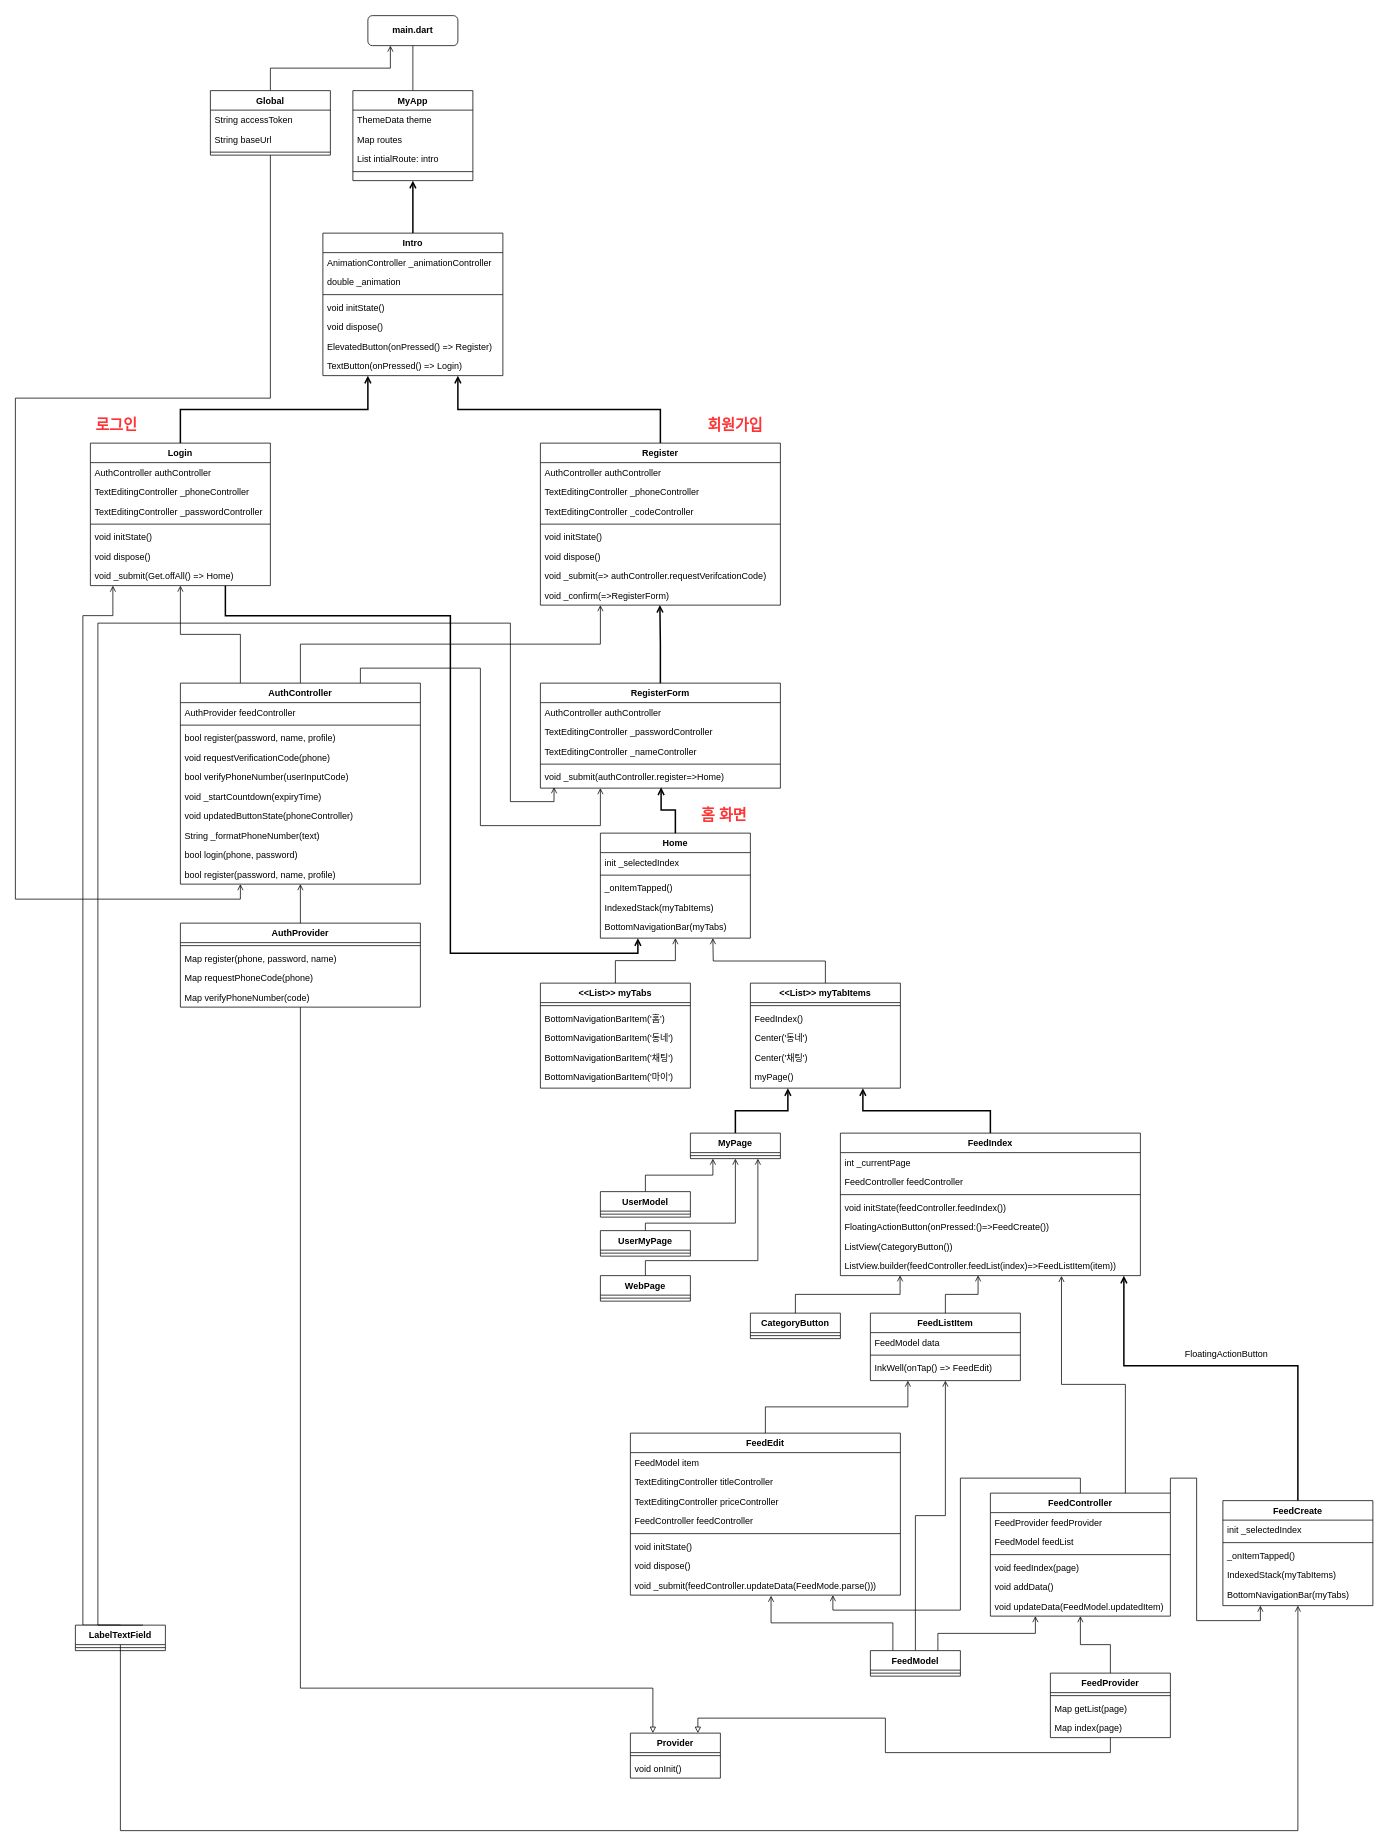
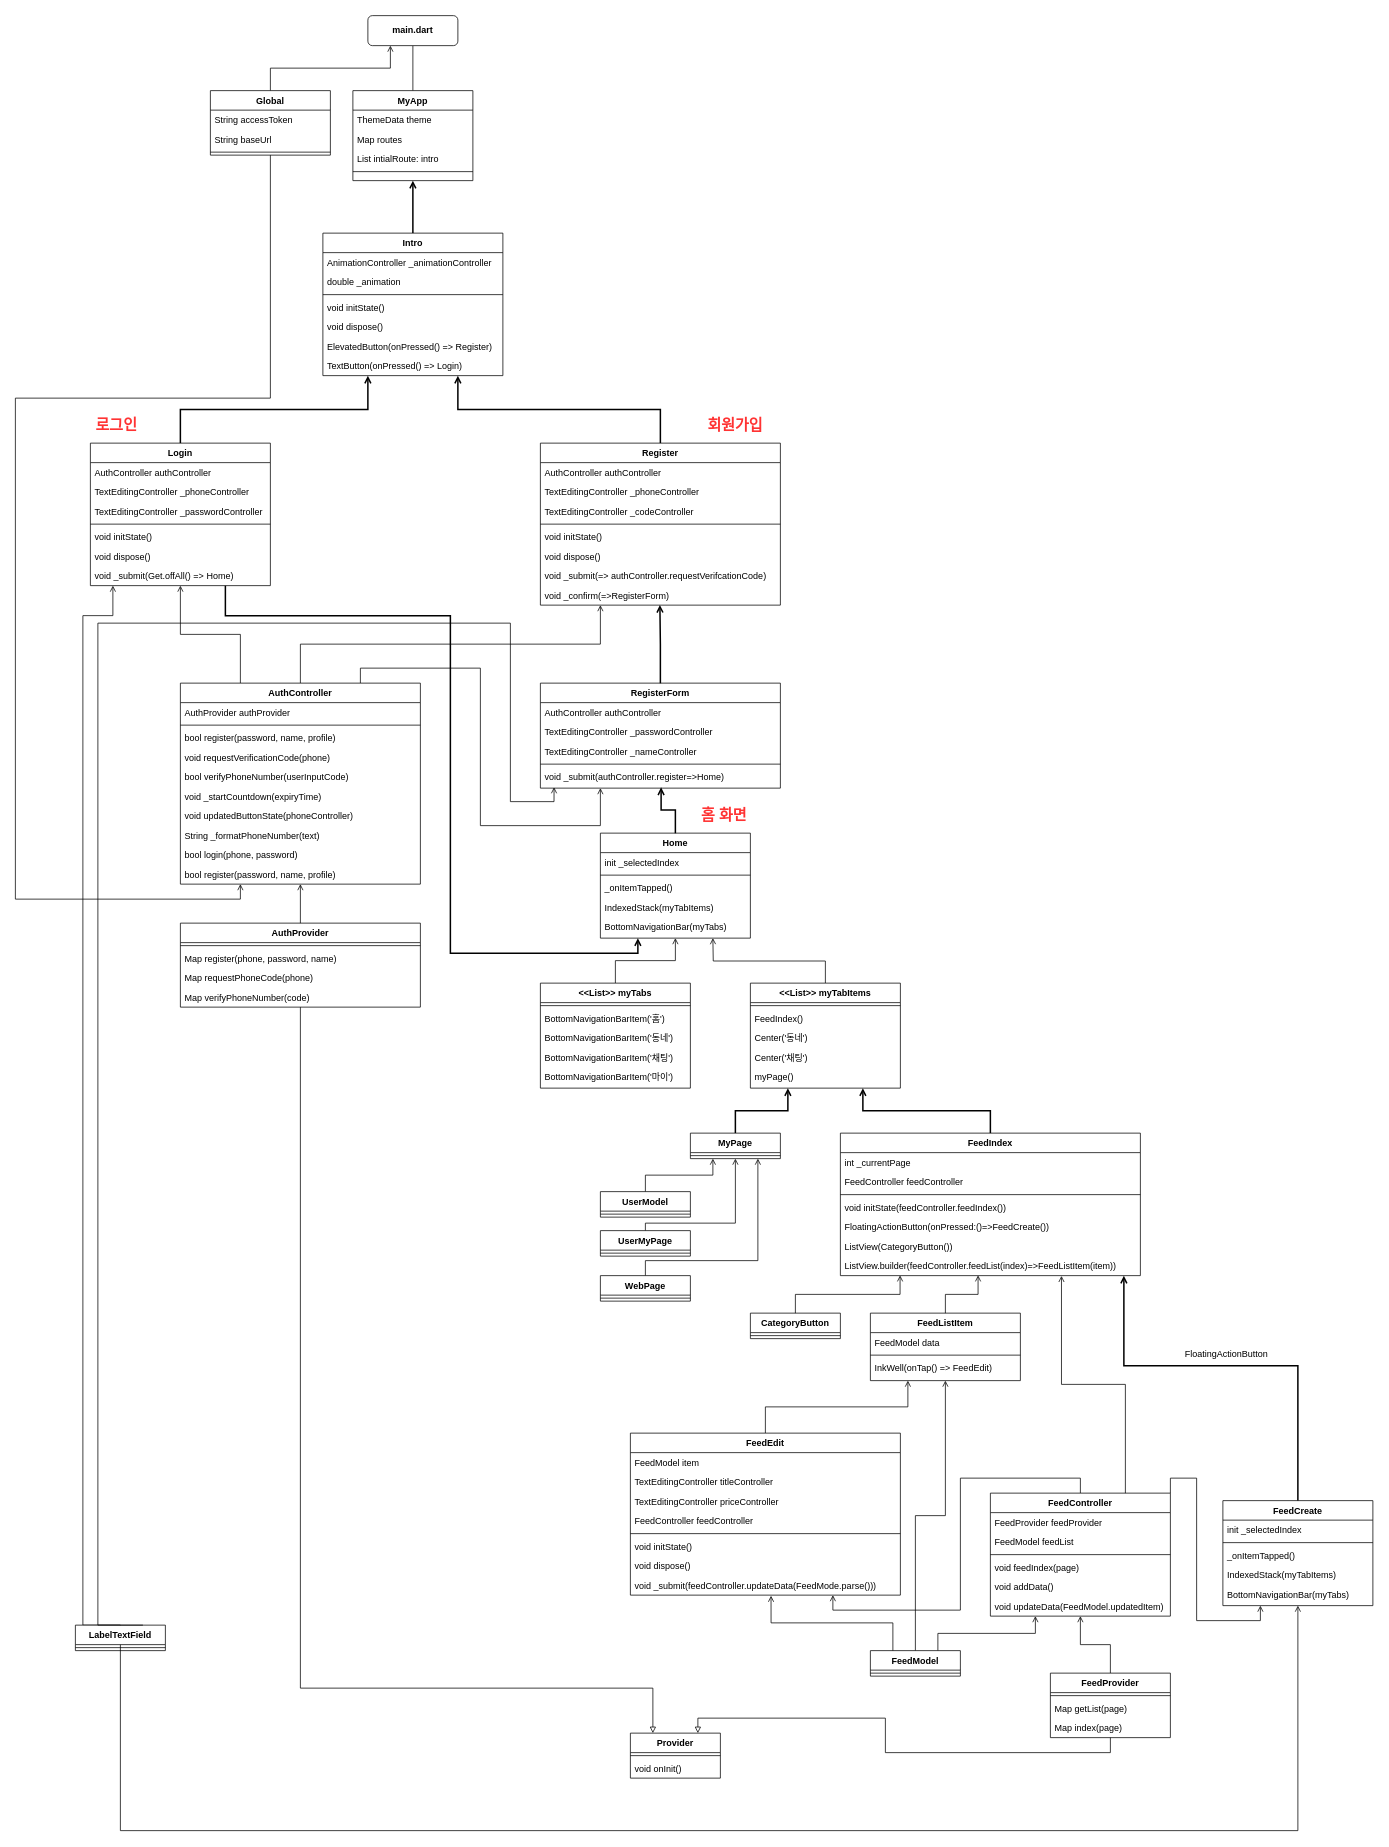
node "AuthProvider feedController": label "AuthProvider feedController" -> "AuthProvider authProvider"
